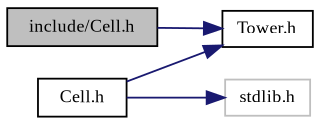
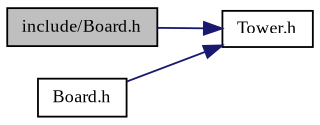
node "include/Cell.h": label "include/Cell.h" -> "include/Board.h"
node "Cell.h": label "Cell.h" -> "Board.h"
node "stdlib.h": removed
